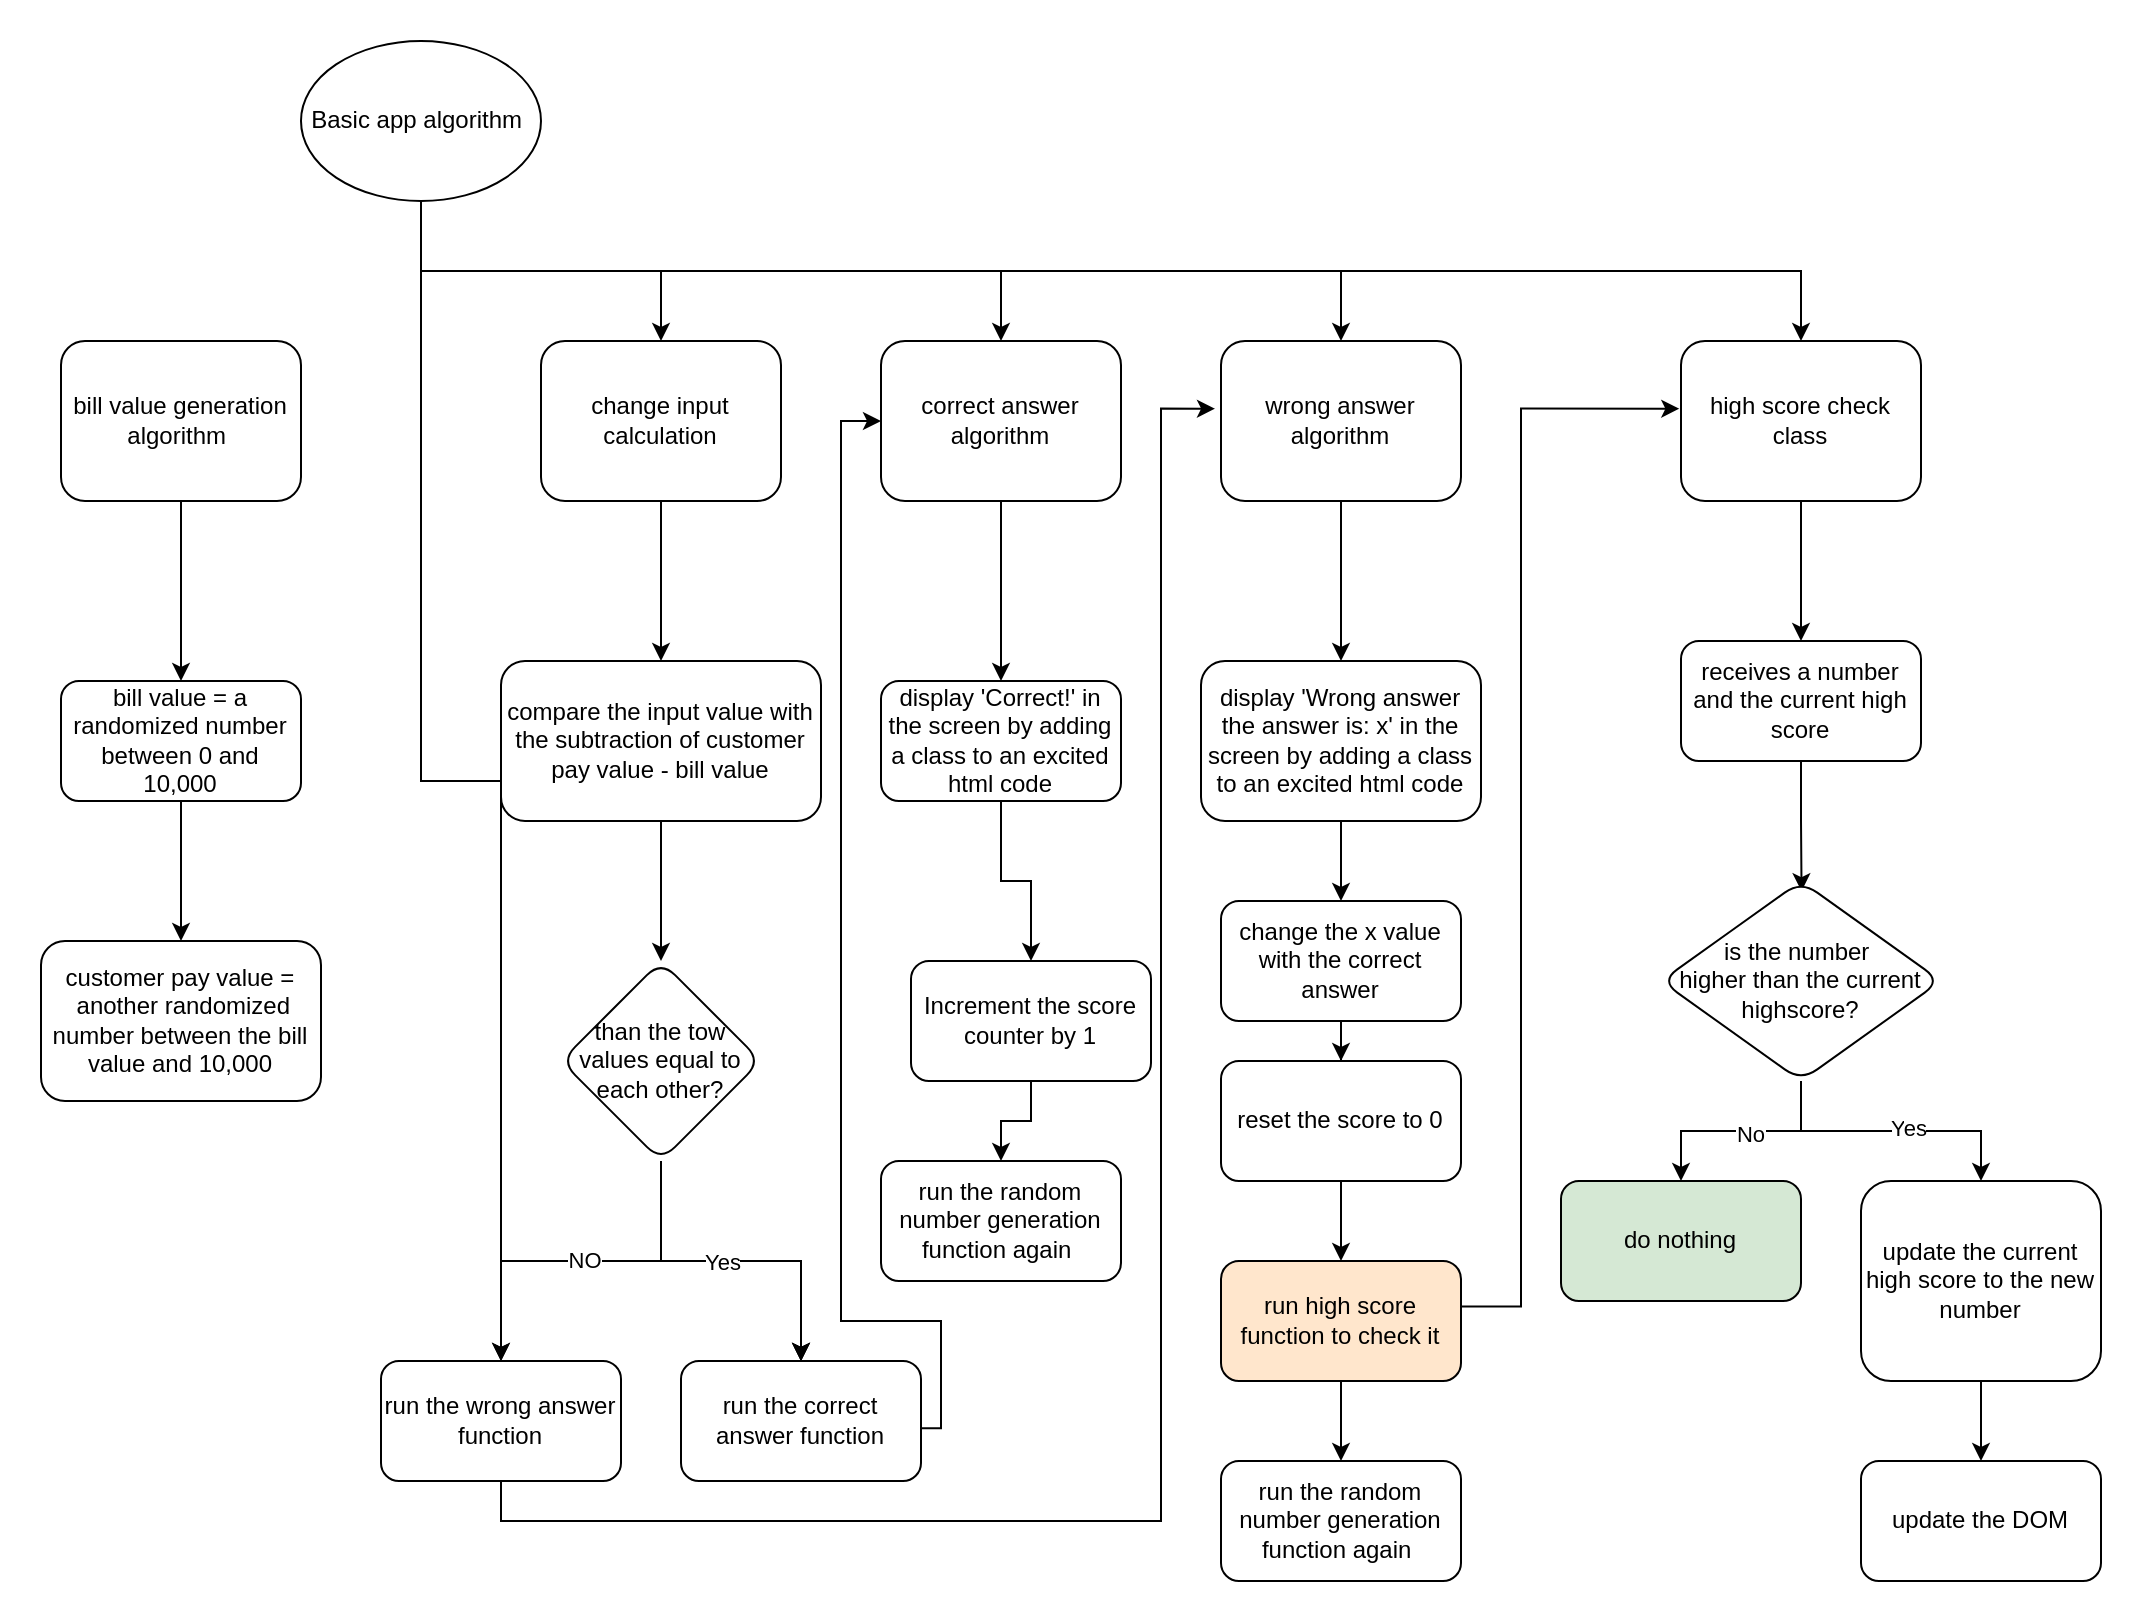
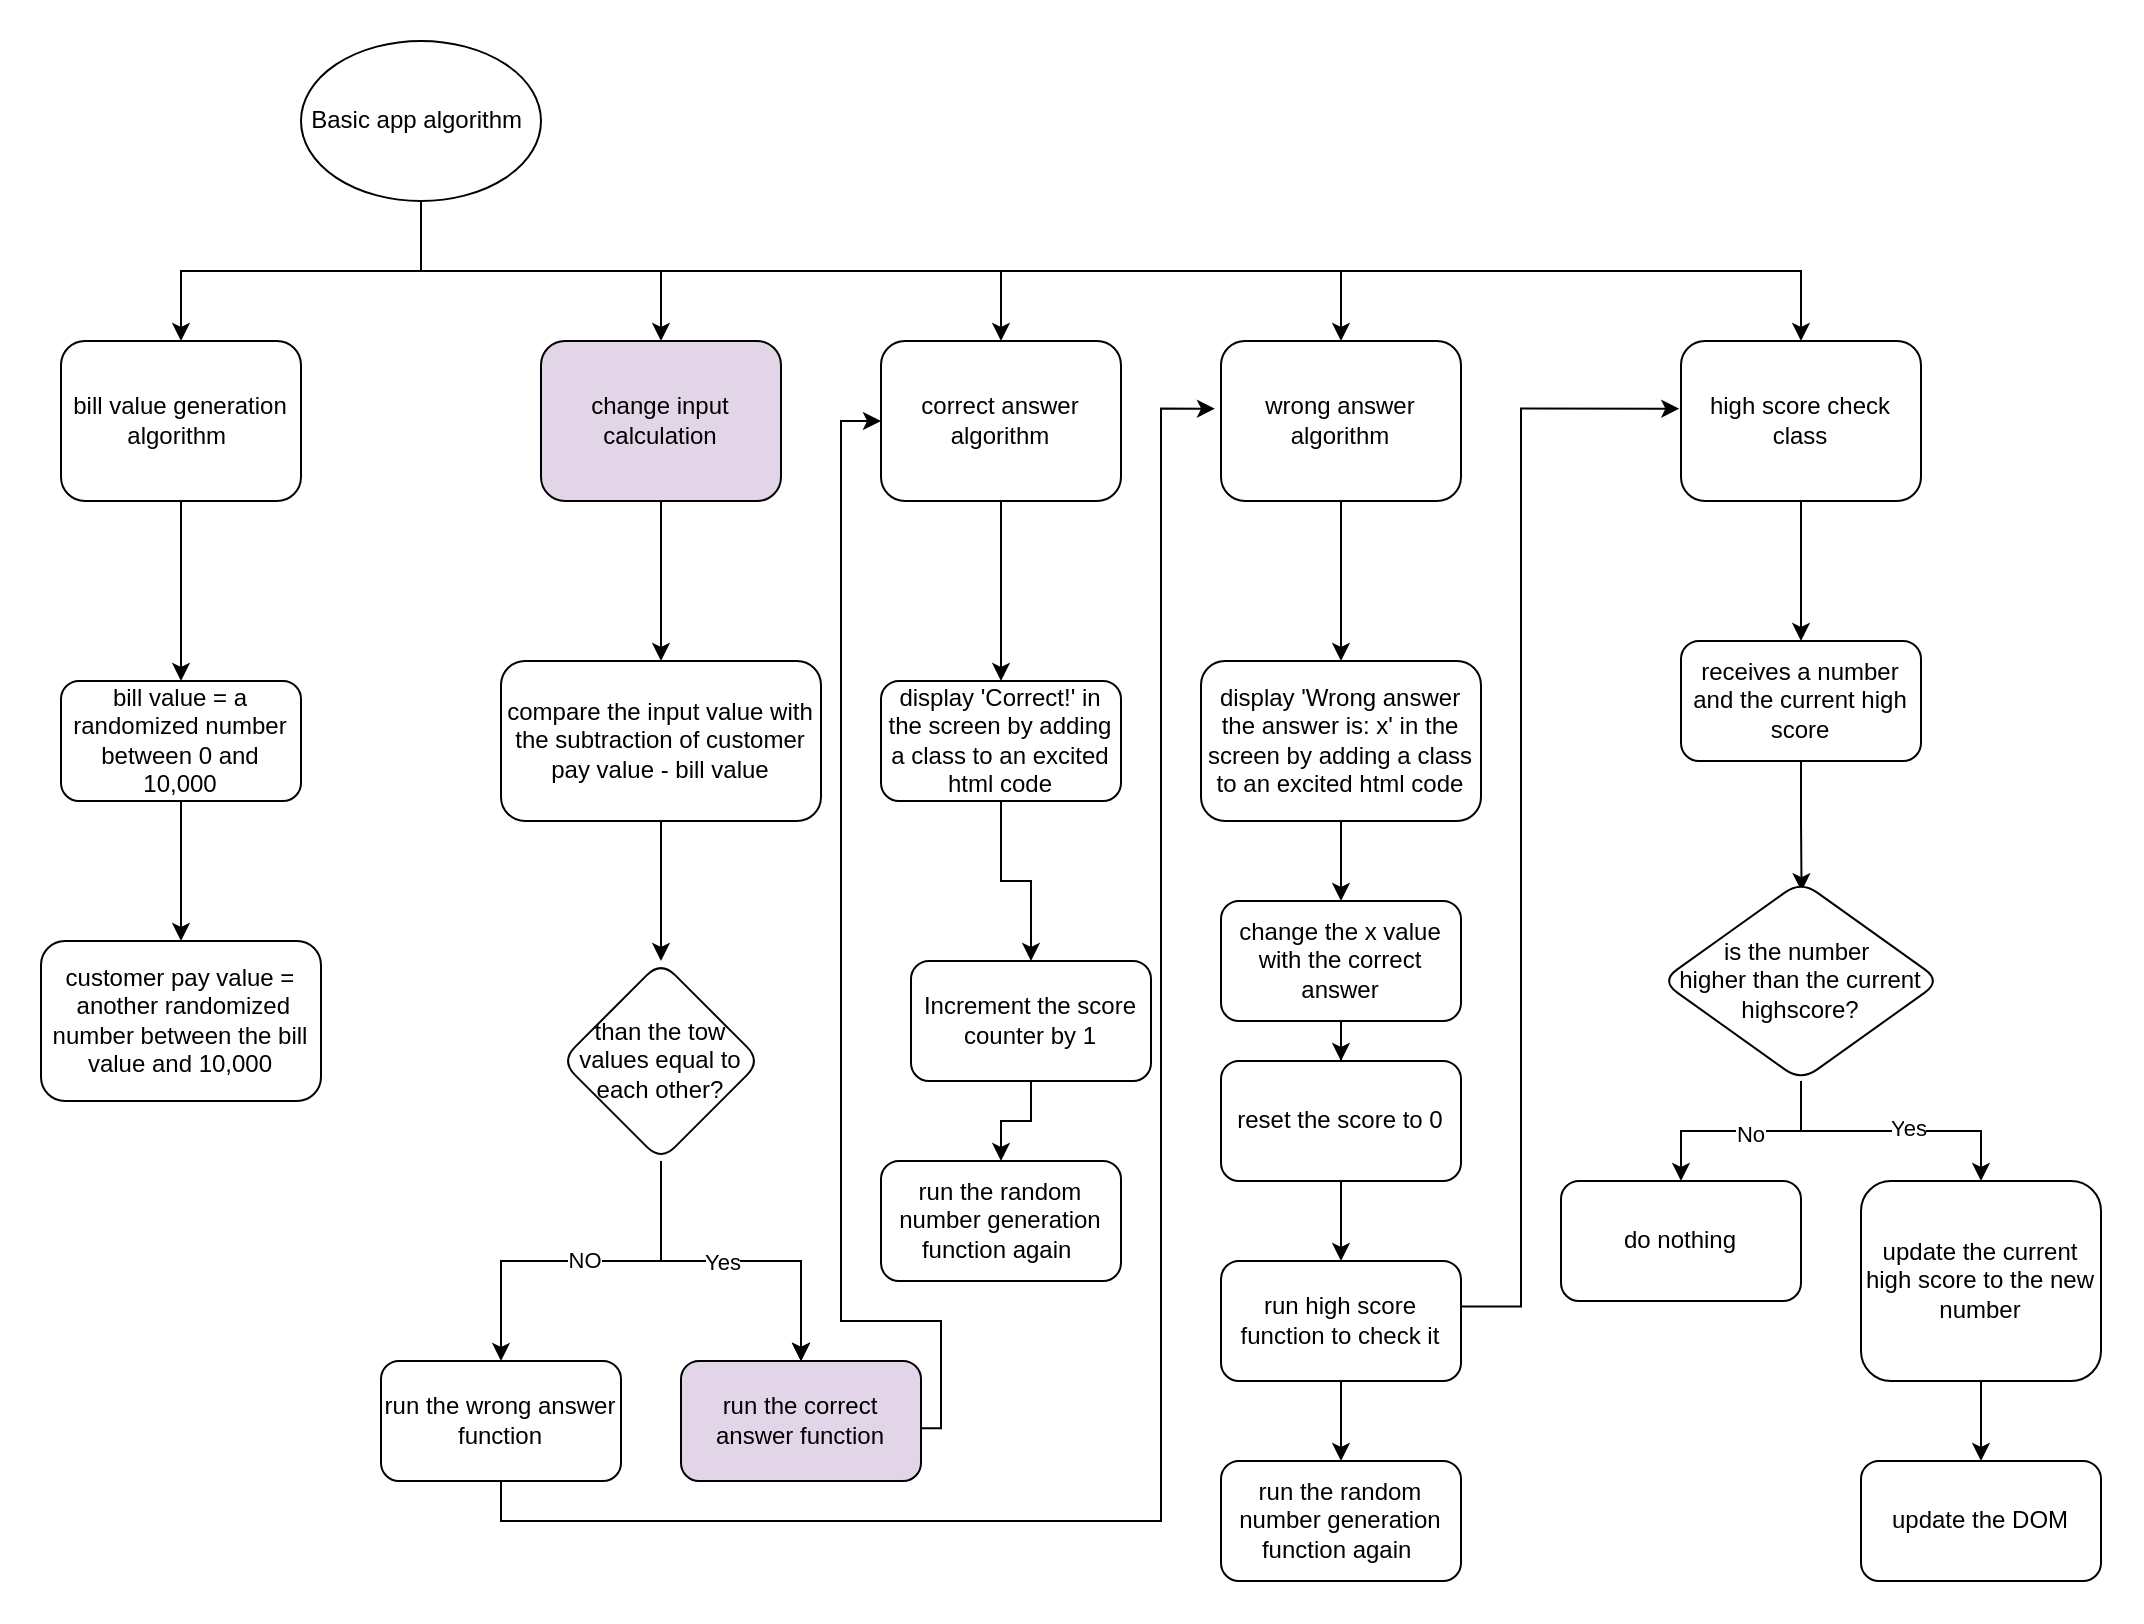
node "change input calculation": fillcolor #ffffff -> #e1d5e7
edge "Basic app algorithm" -> "run the wrong answer function": now "Basic app algorithm" -> "bill value generation algorithm"
node "do nothing": fillcolor #d5e8d4 -> #ffffff
node "run high score function to check it": fillcolor #ffe6cc -> #ffffff
node "run the correct answer function": fillcolor #ffffff -> #e1d5e7
